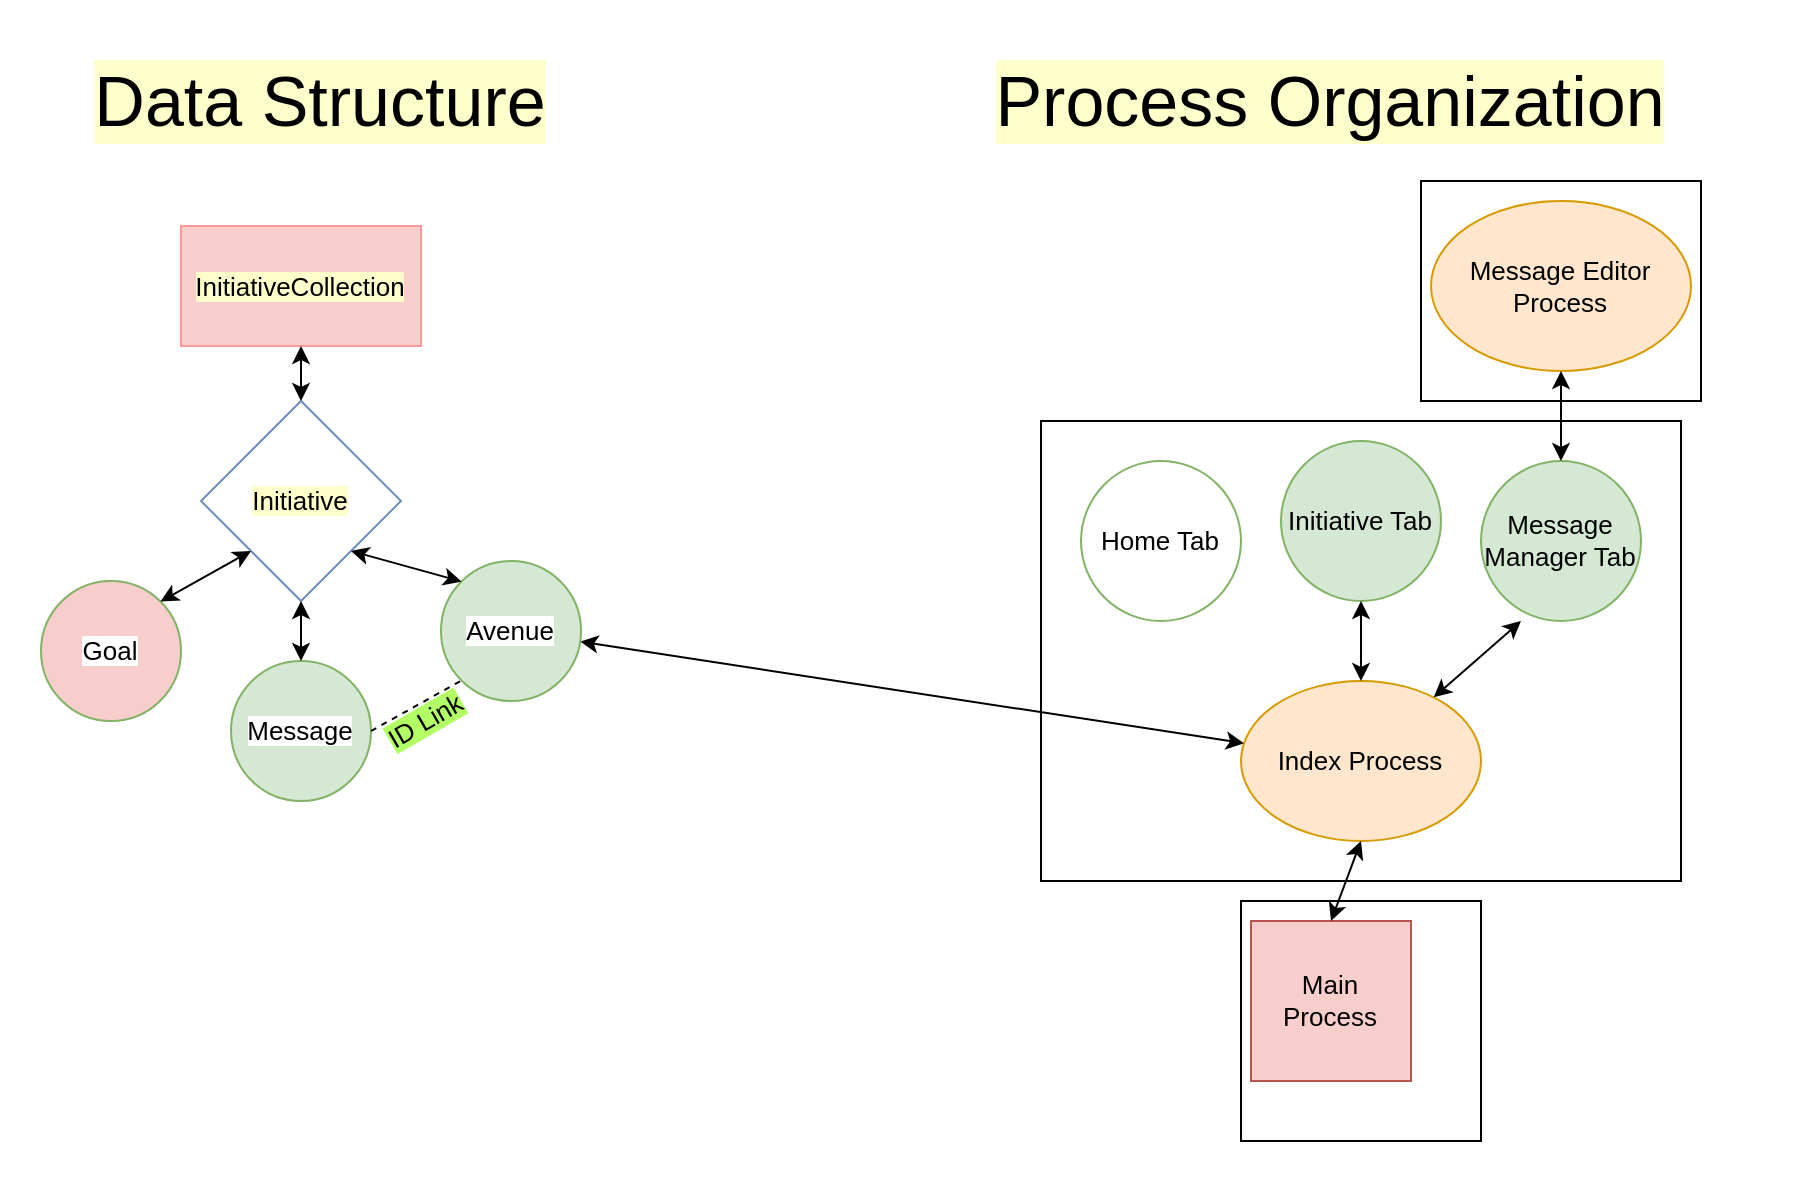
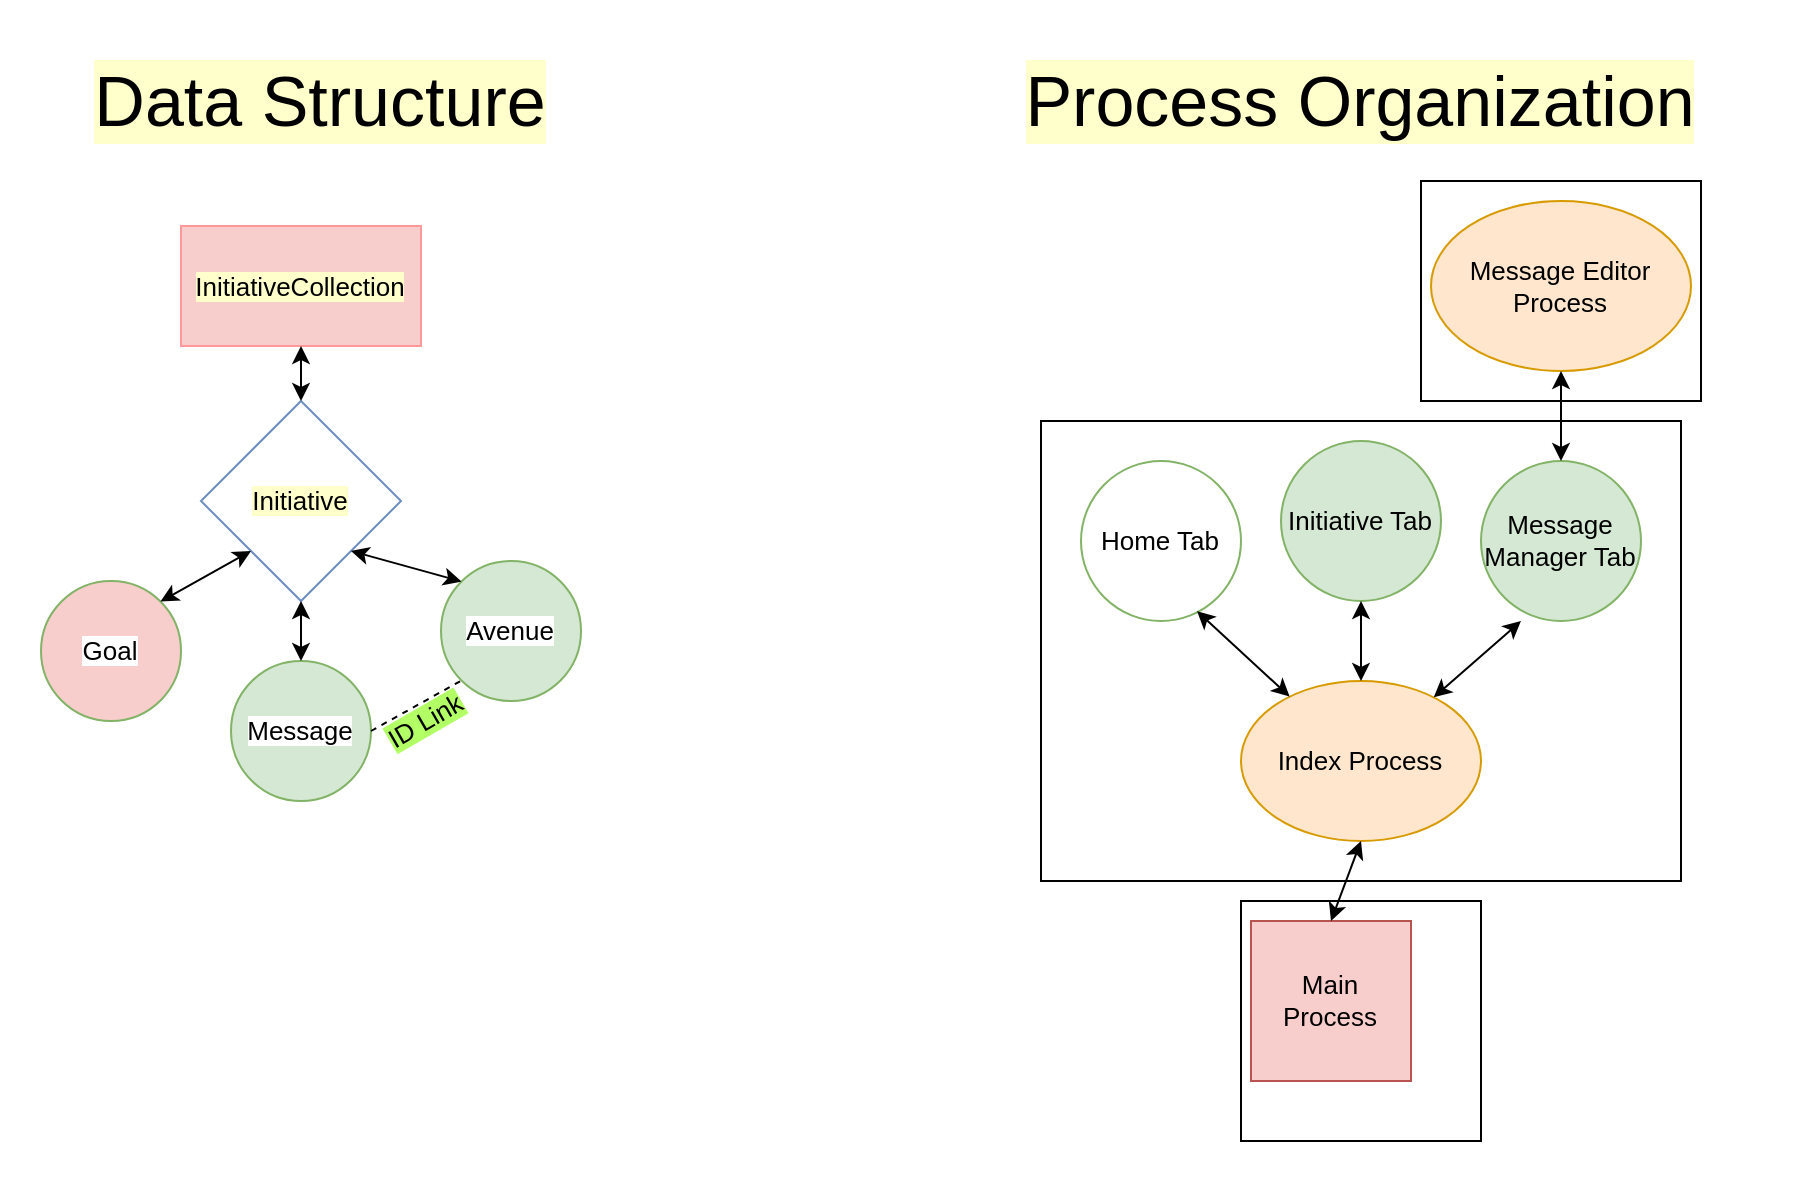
node "Process Organization": moved (1331, 101) -> (1361, 101)
edge "Avenue" -- "Index Process": now "Home Tab" -- "Index Process"
